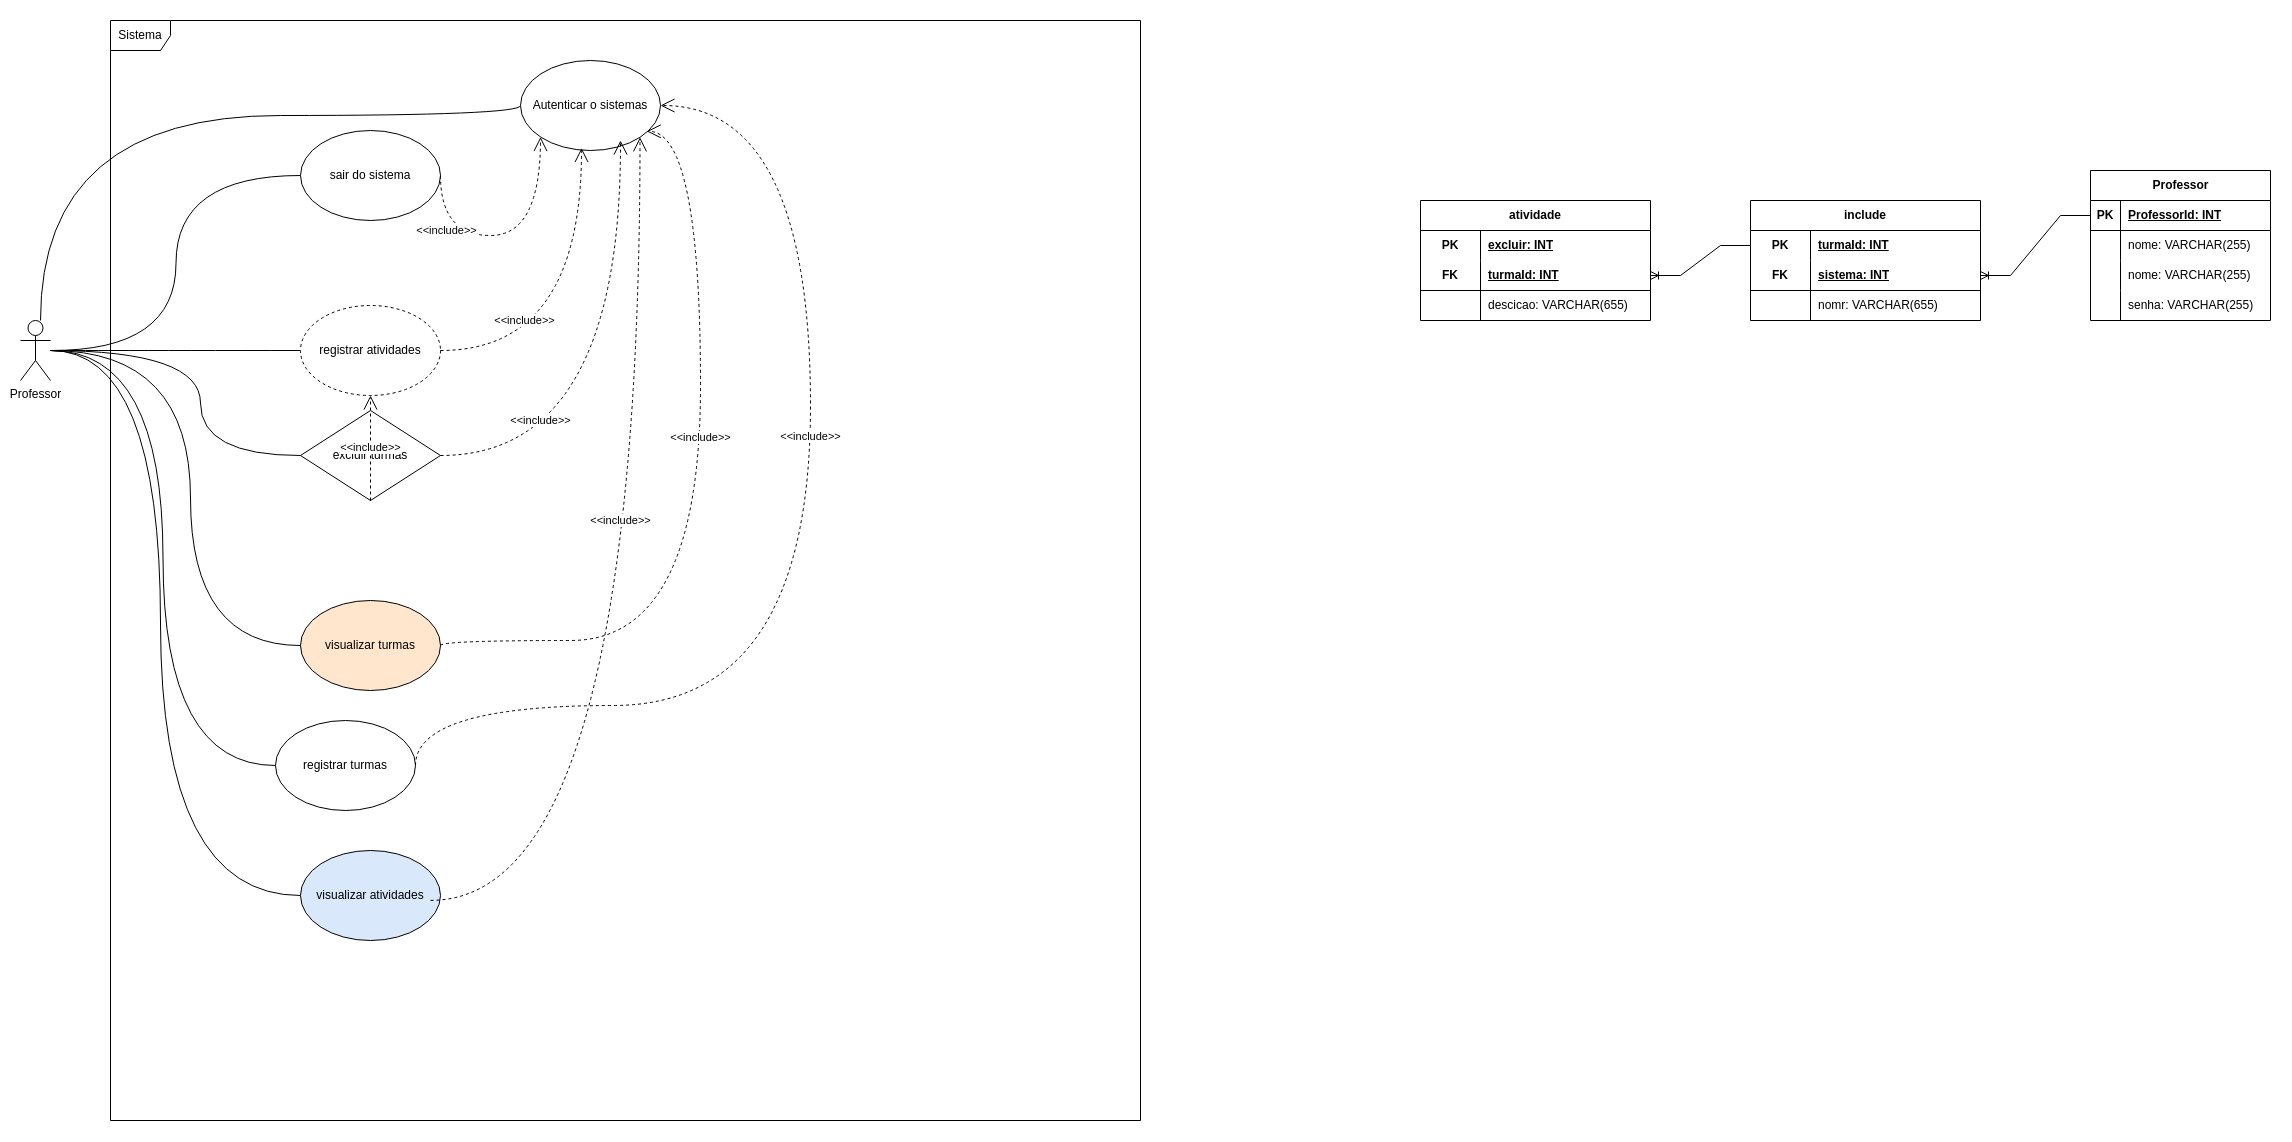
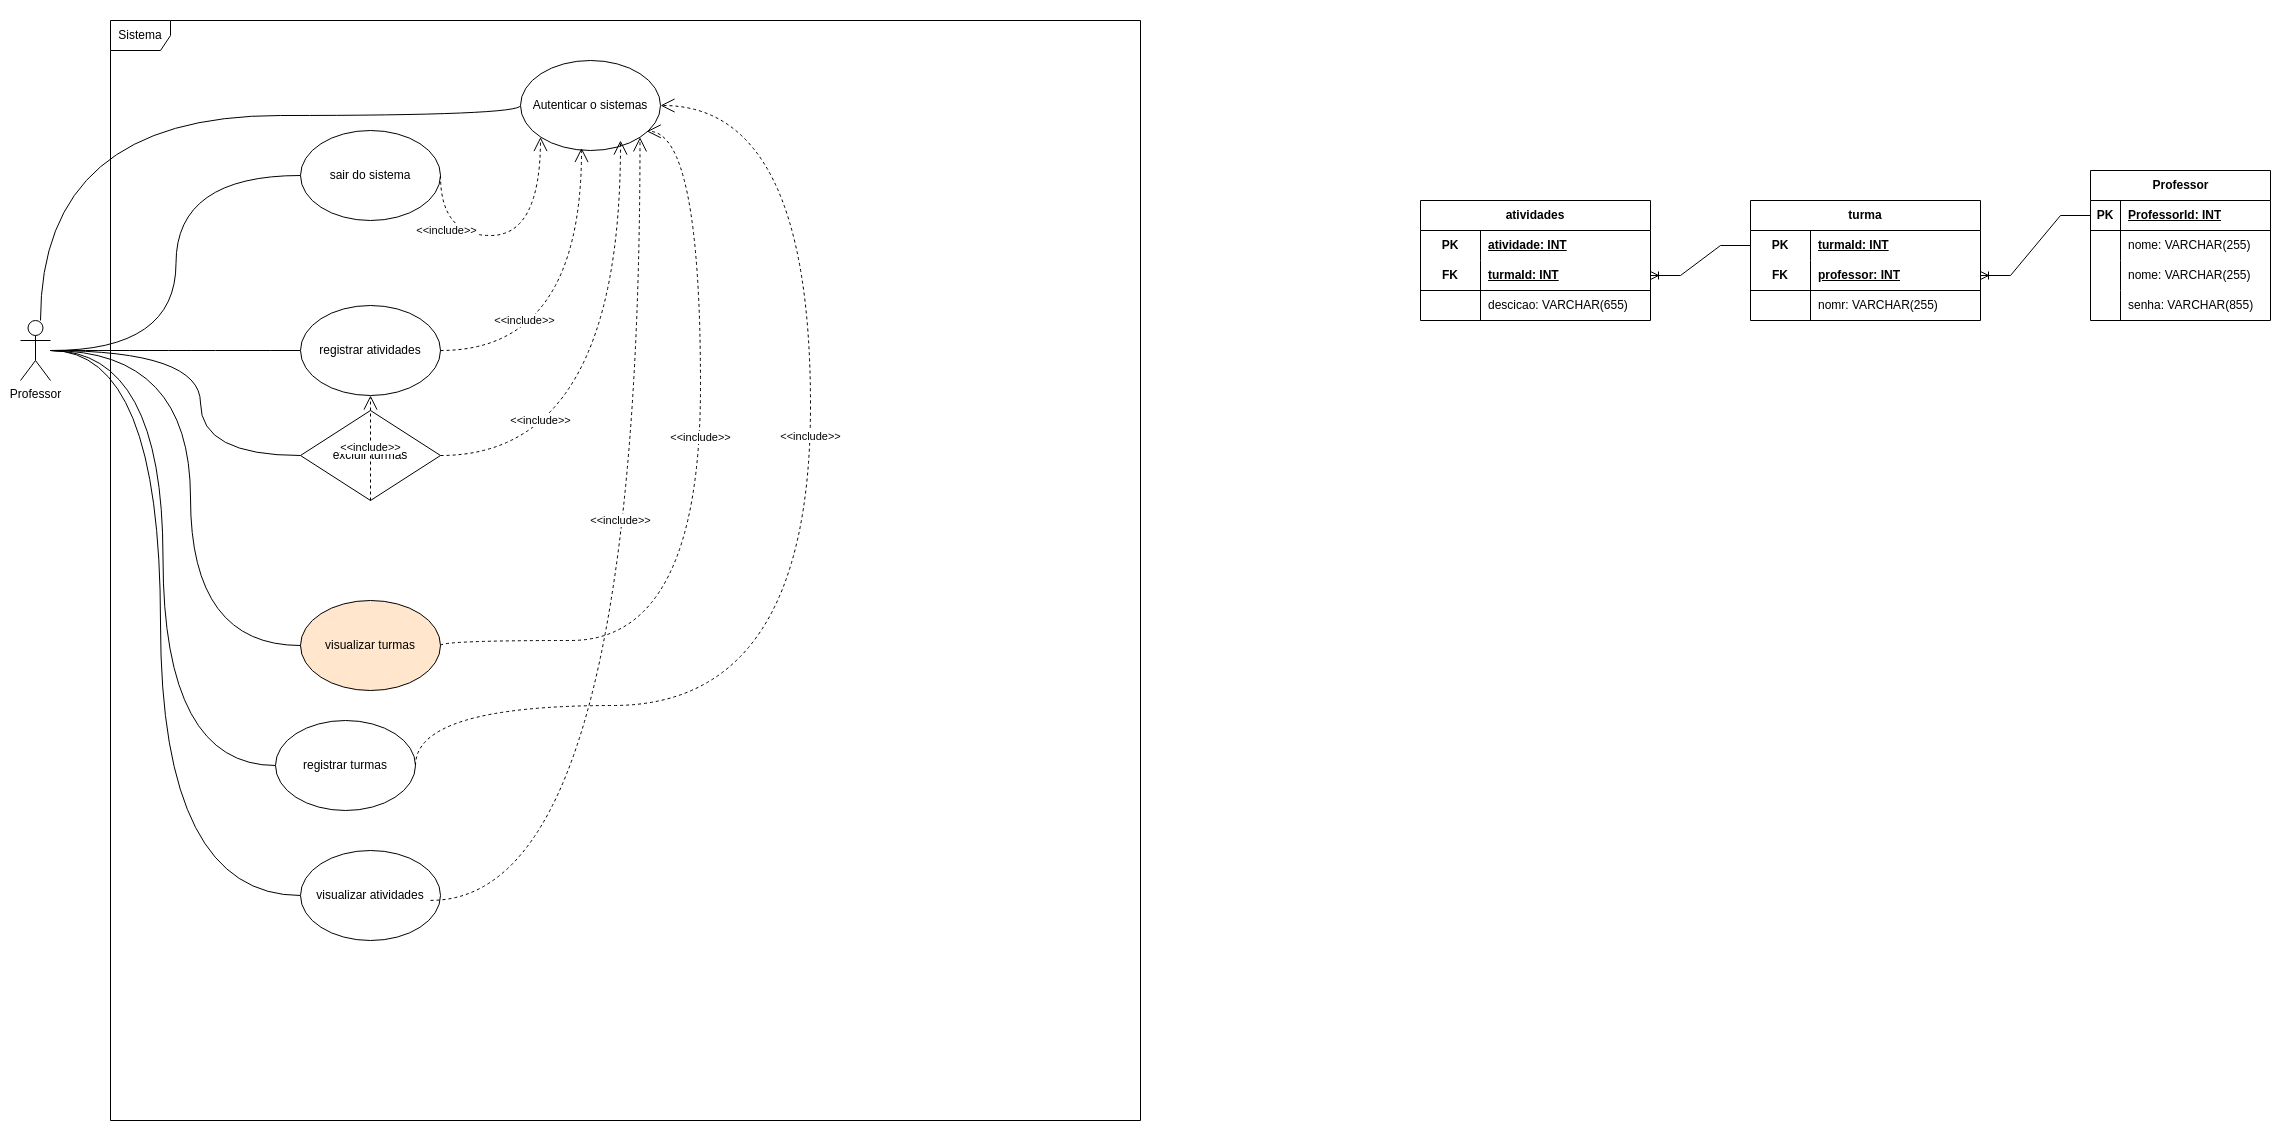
node "atividade": label "atividade" -> "atividades"
node "include": label "include" -> "turma"
node "excluir: INT": label "excluir: INT" -> "atividade: INT"
node "sistema: INT": label "sistema: INT" -> "professor: INT"
node "nomr: VARCHAR(655)": label "nomr: VARCHAR(655)" -> "nomr: VARCHAR(255)"
node "senha: VARCHAR(255)": label "senha: VARCHAR(255)" -> "senha: VARCHAR(855)"
node "registrar atividades": style dashed -> solid
node "visualizar atividades": fillcolor #dae8fc -> #ffffff
